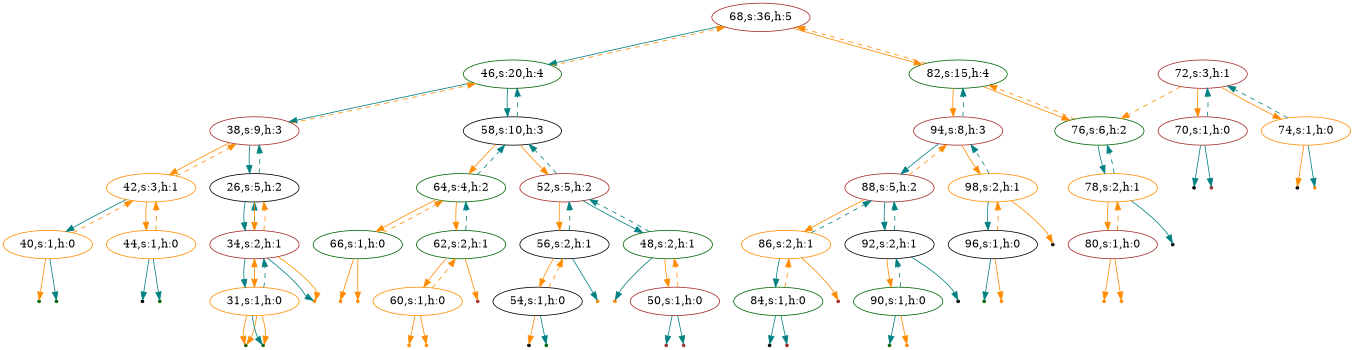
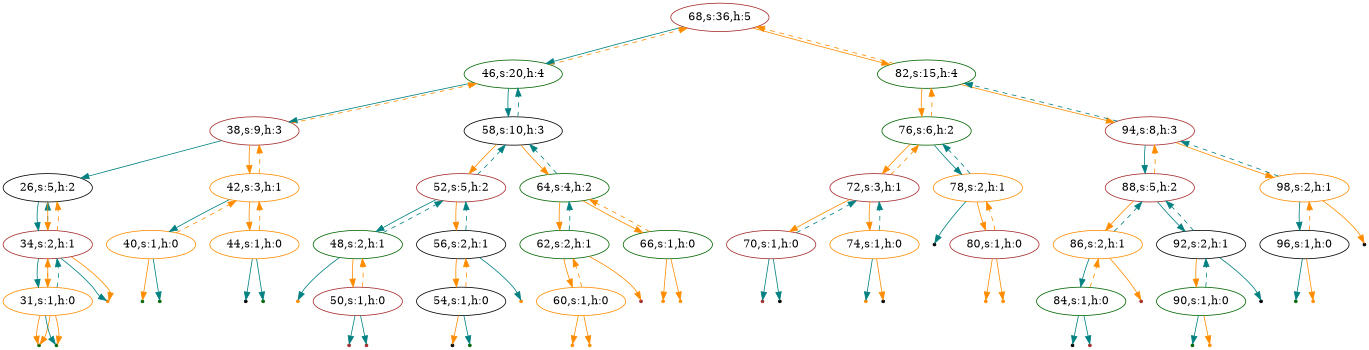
edge "76,s:6,h:2" -> "72,s:3,h:1": added
edge "26,s:5,h:2" -> "38,s:9,h:3": removed
